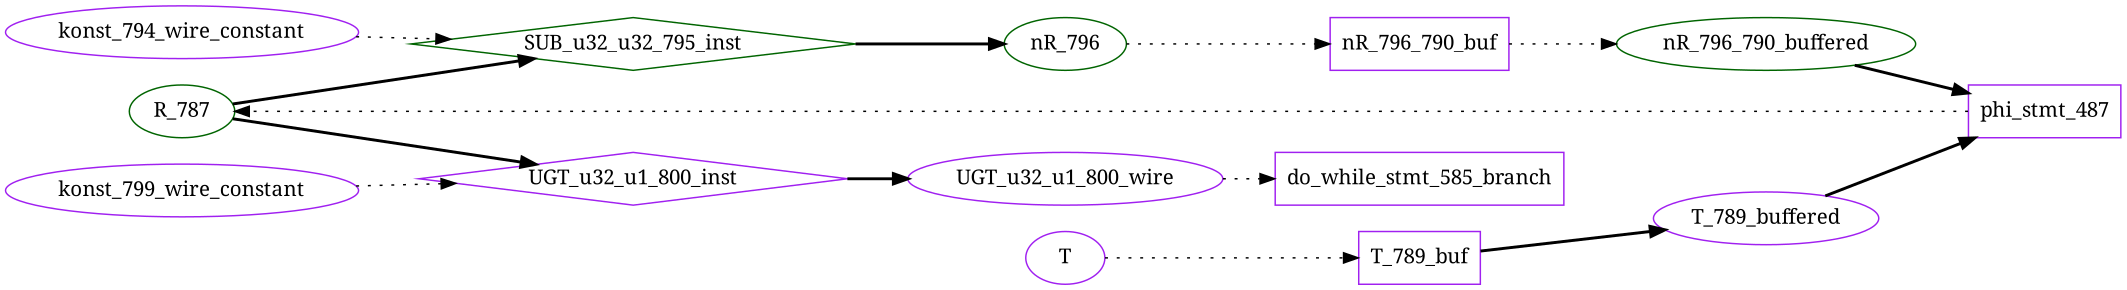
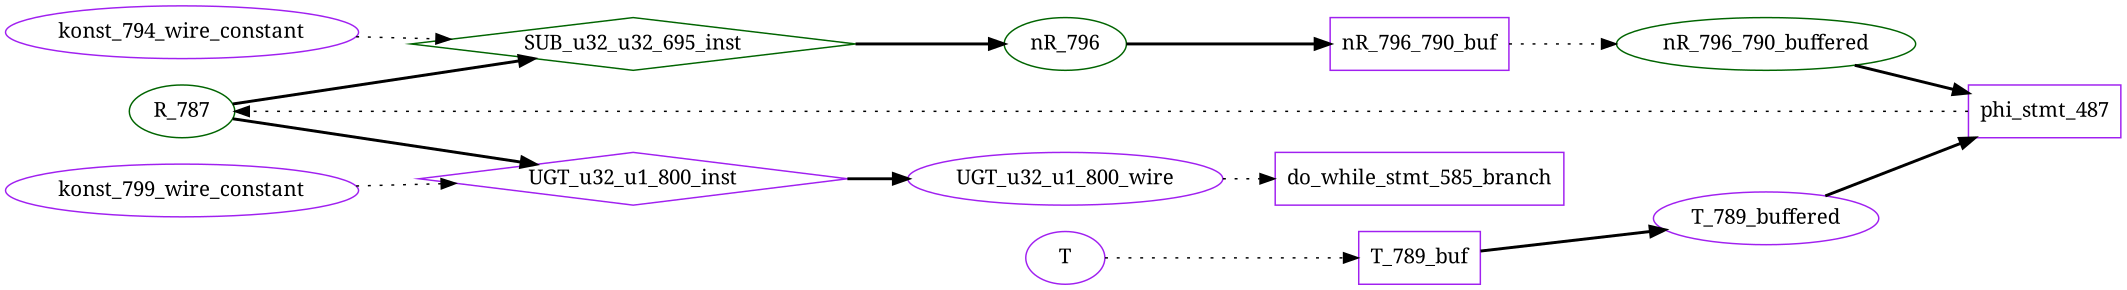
node "SUB_u32_u32_795_inst": label "SUB_u32_u32_795_inst" -> "SUB_u32_u32_695_inst"
edge "nR_796" -> "nR_796_790_buf": style dotted -> bold
